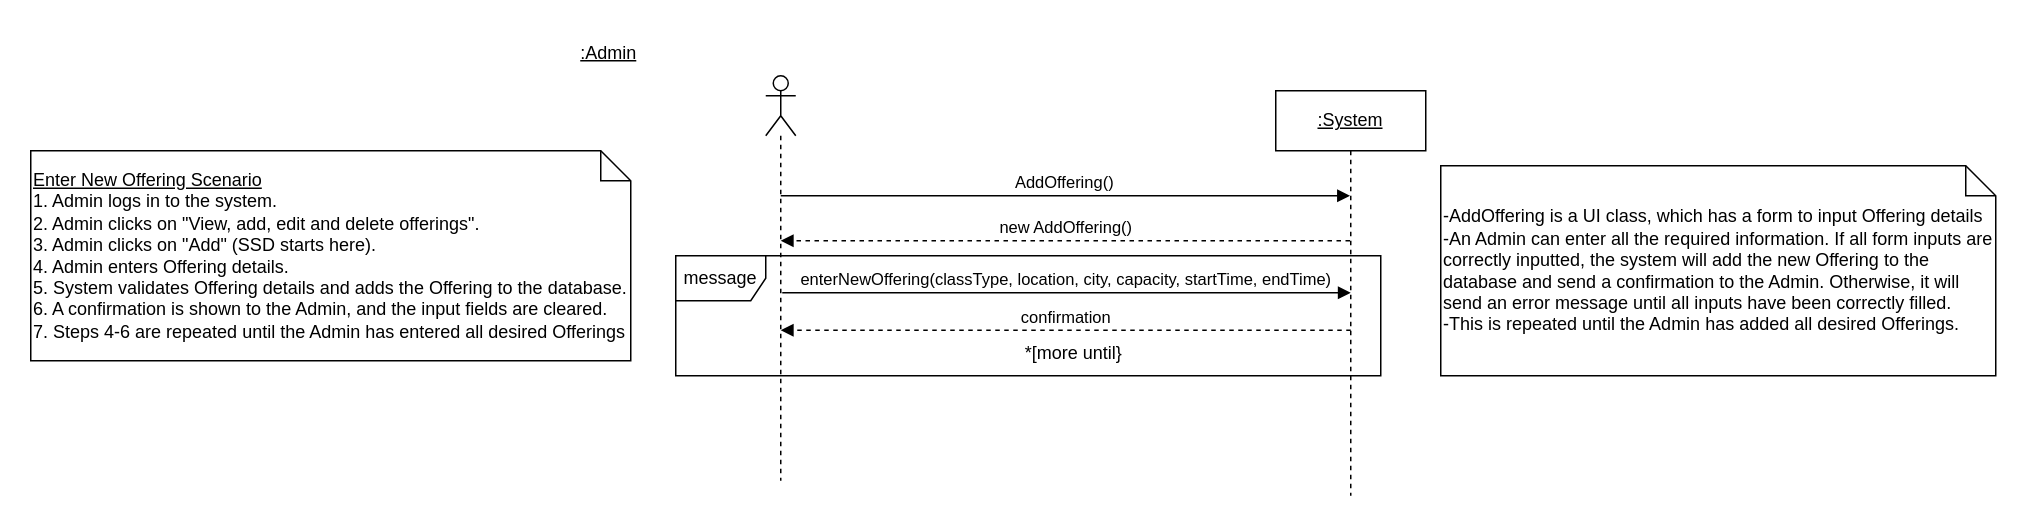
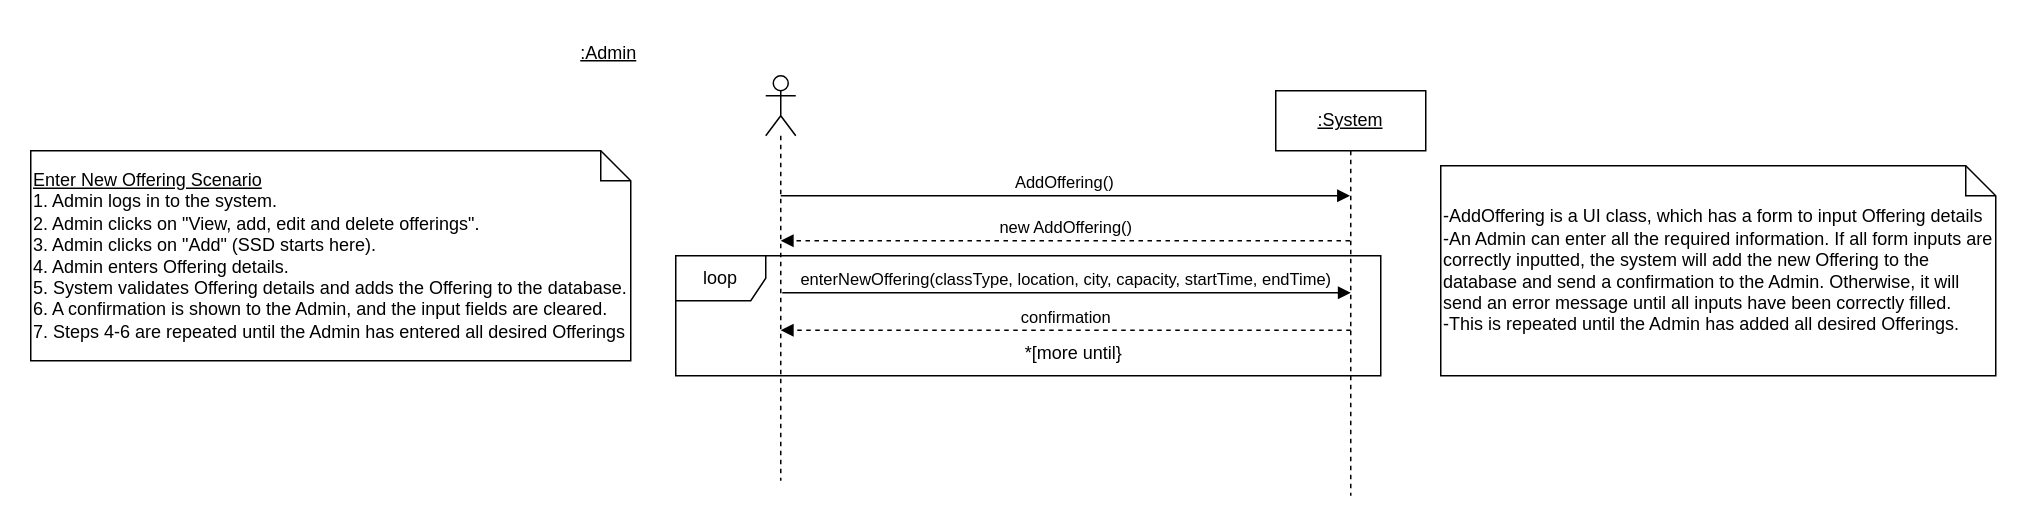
node "message": label "message" -> "loop"
